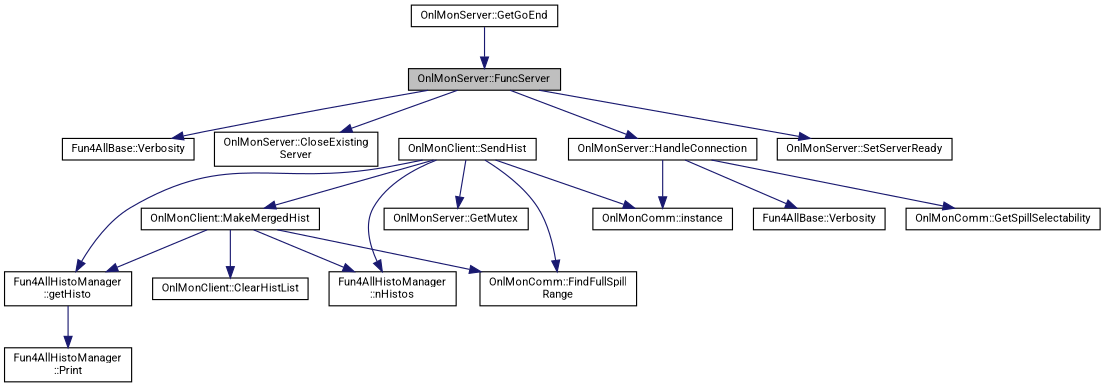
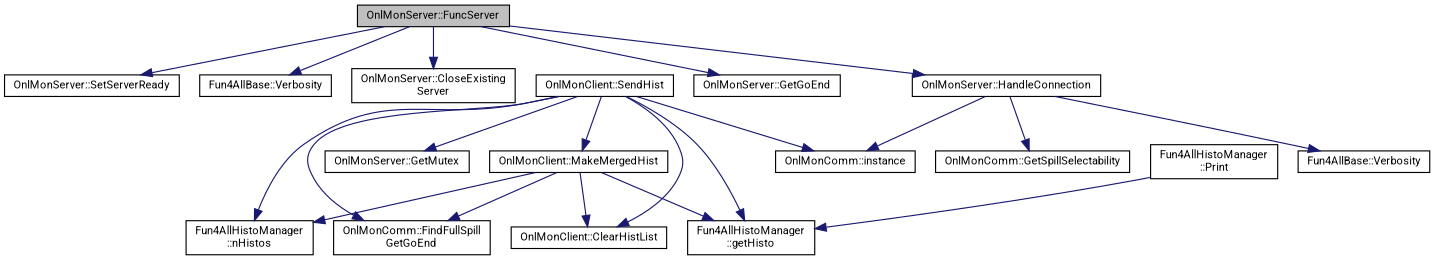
edge "OnlMonServer::GetGoEnd" -> "OnlMonServer::FuncServer": reversed
edge "OnlMonClient::SendHist" -> "OnlMonClient::ClearHistList": added
node "OnlMonComm::FindFullSpill Range": label "OnlMonComm::FindFullSpill Range" -> "OnlMonComm::FindFullSpill GetGoEnd"
edge "Fun4AllHistoManager ::getHisto" -> "Fun4AllHistoManager ::Print": reversed
